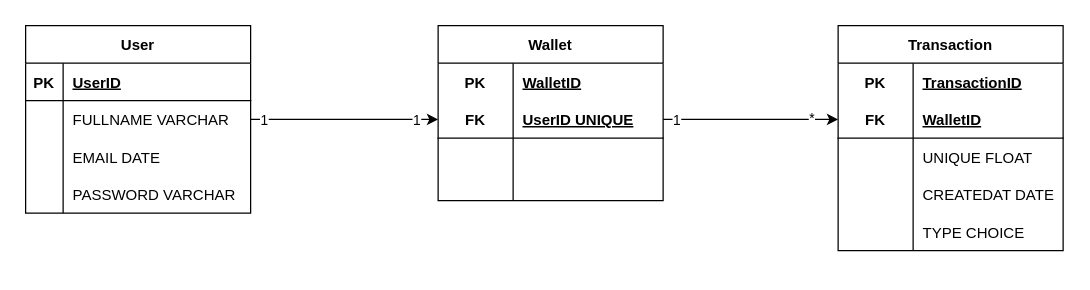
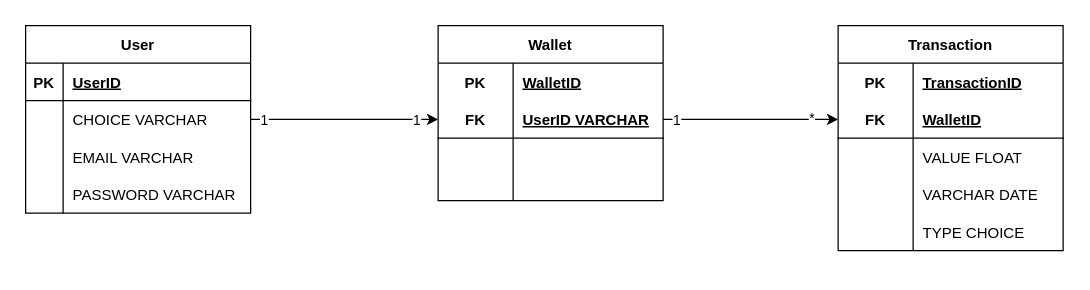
node "FULLNAME VARCHAR": label "FULLNAME VARCHAR" -> "CHOICE VARCHAR"
node "UserID UNIQUE": label "UserID UNIQUE" -> "UserID VARCHAR"
node "EMAIL DATE": label "EMAIL DATE" -> "EMAIL VARCHAR"
node "UNIQUE FLOAT": label "UNIQUE FLOAT" -> "VALUE FLOAT"
node "CREATEDAT DATE": label "CREATEDAT DATE" -> "VARCHAR DATE"
